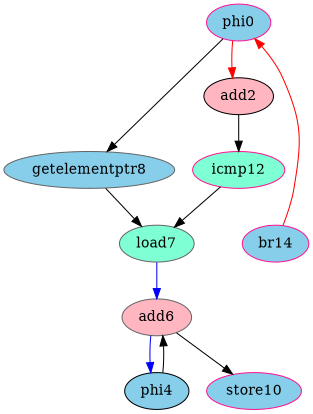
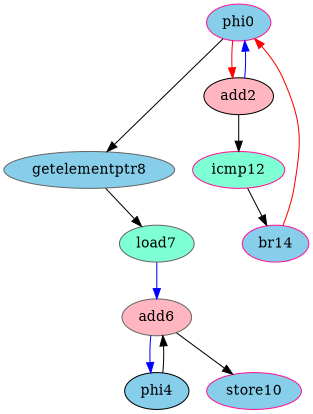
edge "add2" -> "phi0": added
edge "icmp12" -> "load7": now "icmp12" -> "br14"
